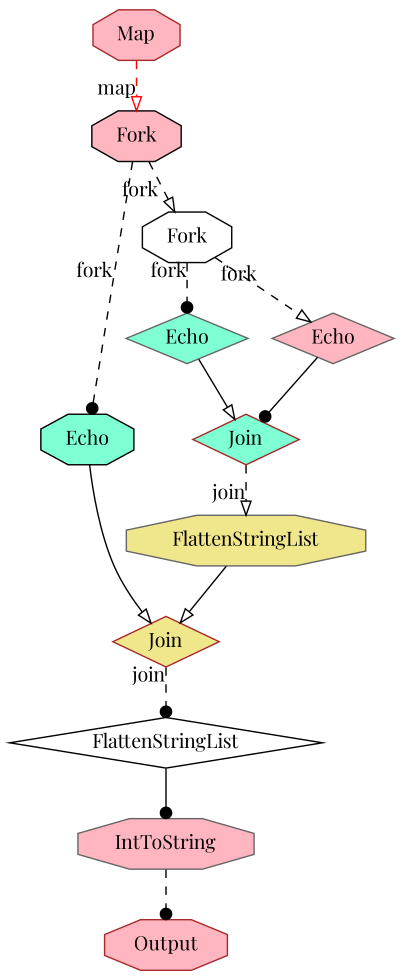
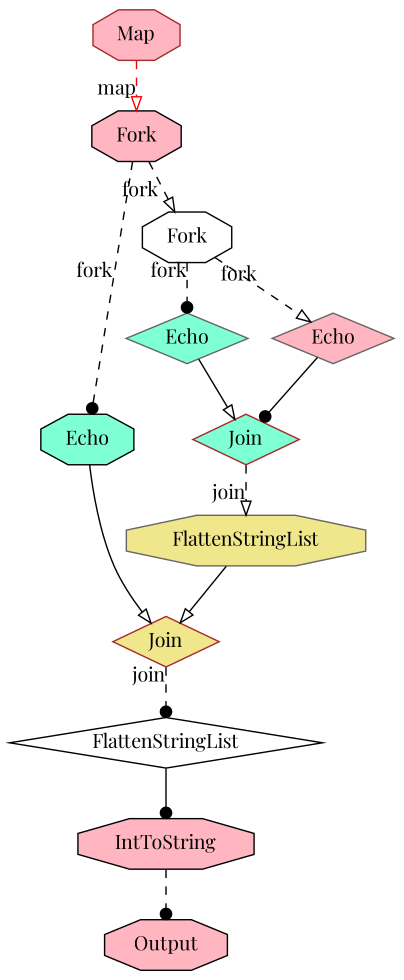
node "IntToString": color gray40 -> black
node "Output": color brown -> black
